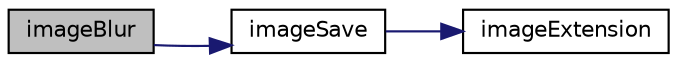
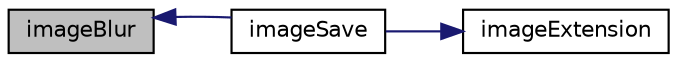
edge "imageBlur" -> "imageSave": reversed
